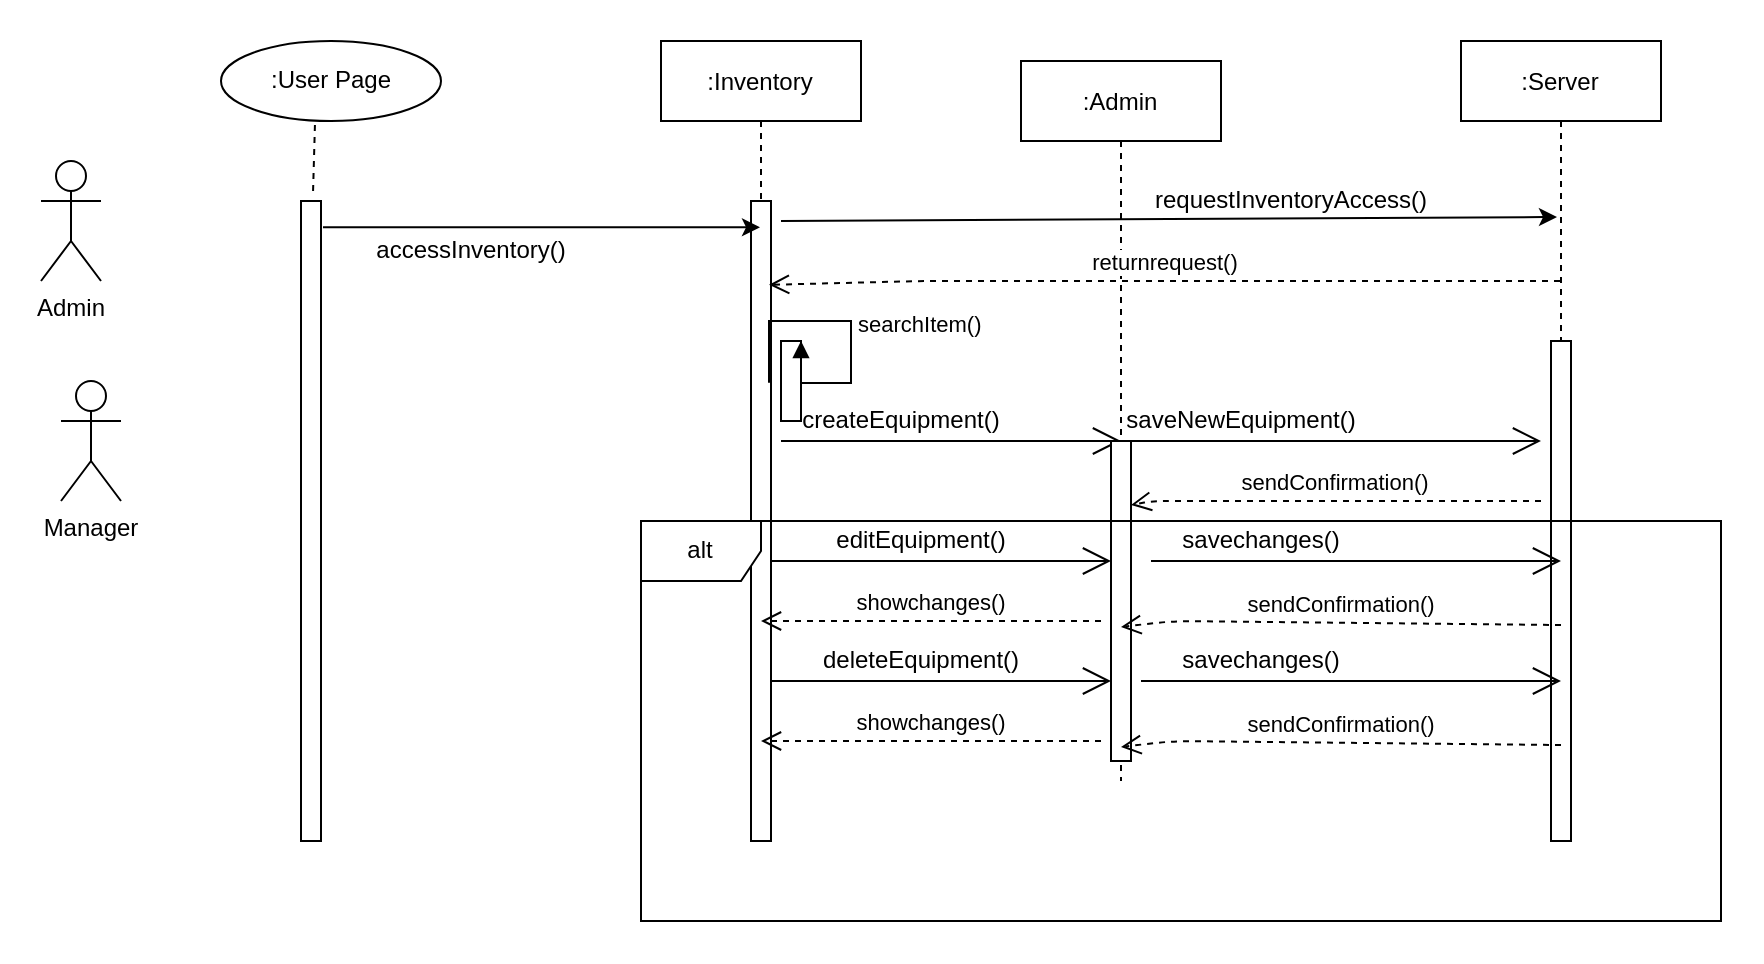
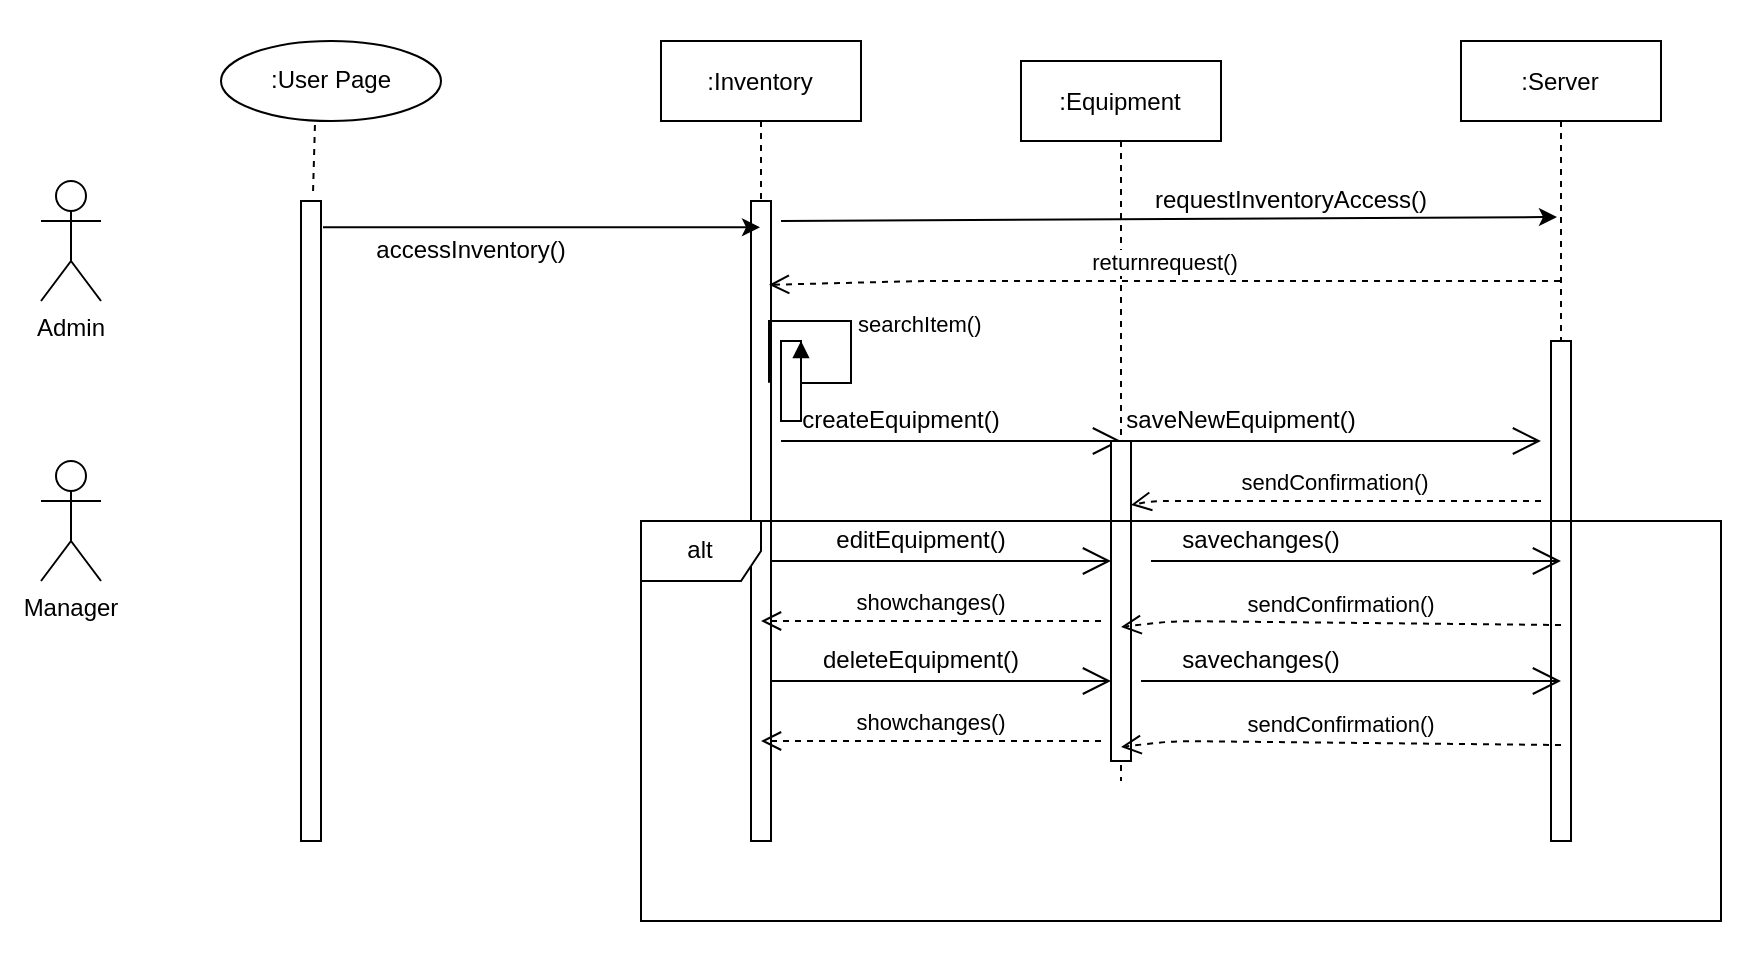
node ":Admin": label ":Admin" -> ":Equipment"
node "Admin": moved (71, 221) -> (71, 241)
node "Manager": moved (91, 441) -> (71, 521)
